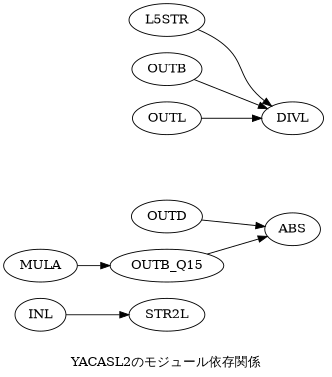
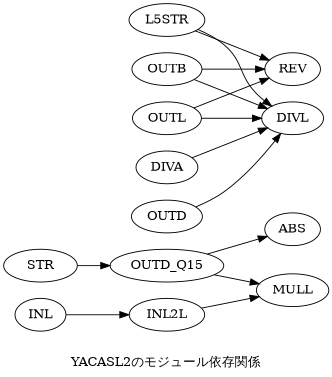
node "REV": added
node "DIVA": added
edge "OUTD" -> "ABS": now "OUTD" -> "DIVL"
node "MULA": label "MULA" -> "STR"
node "OUTB_Q15": label "OUTB_Q15" -> "OUTD_Q15"
node "MULL": added
node "STR2L": label "STR2L" -> "INL2L"
